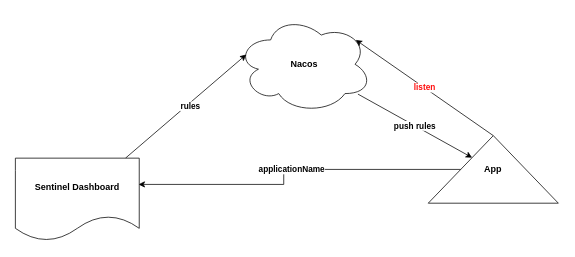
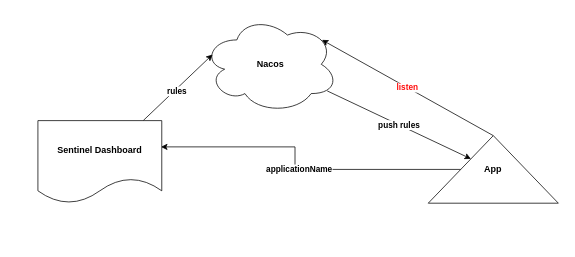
node "Nacos": moved (304, 64) -> (270, 64)
node "Sentinel Dashboard": moved (77, 199) -> (100, 162)
